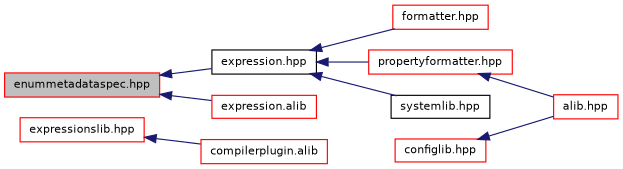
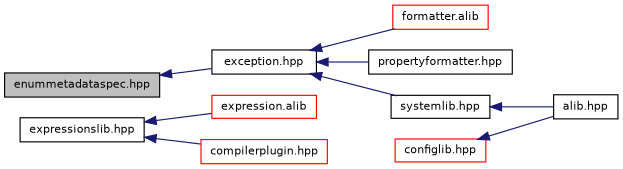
node "formatter.hpp": label "formatter.hpp" -> "formatter.alib"
node "expression.hpp": label "expression.hpp" -> "exception.hpp"
node "propertyformatter.hpp": color red -> black
node "enummetadataspec.hpp": color red -> black
edge "alib.hpp" -> "propertyformatter.hpp": now "alib.hpp" -> "systemlib.hpp"
edge "expression.alib" -> "enummetadataspec.hpp": now "expression.alib" -> "expressionslib.hpp"
node "alib.hpp": color red -> black
node "expressionslib.hpp": color red -> black
node "compilerplugin.alib": label "compilerplugin.alib" -> "compilerplugin.hpp"
